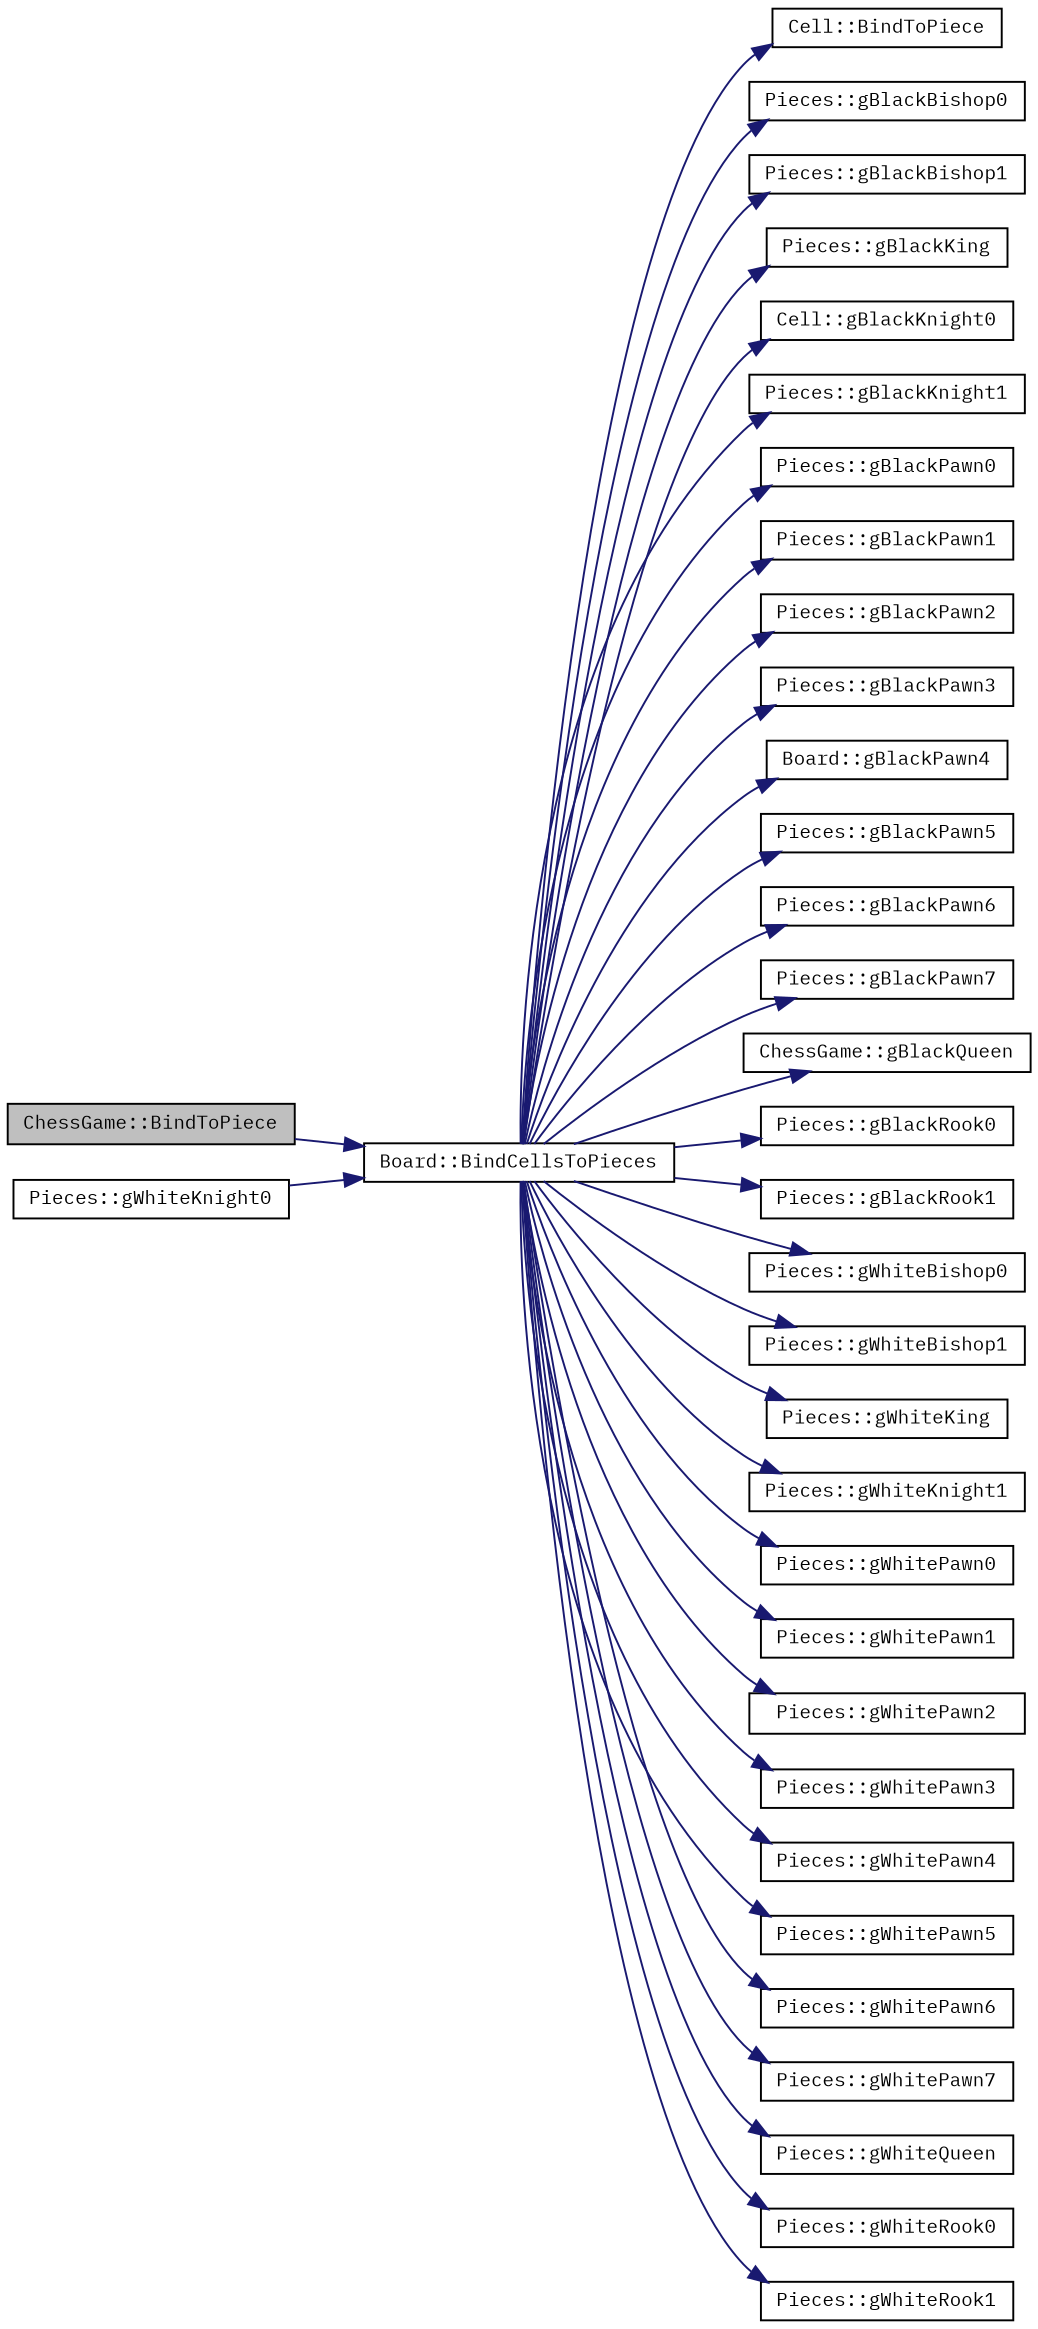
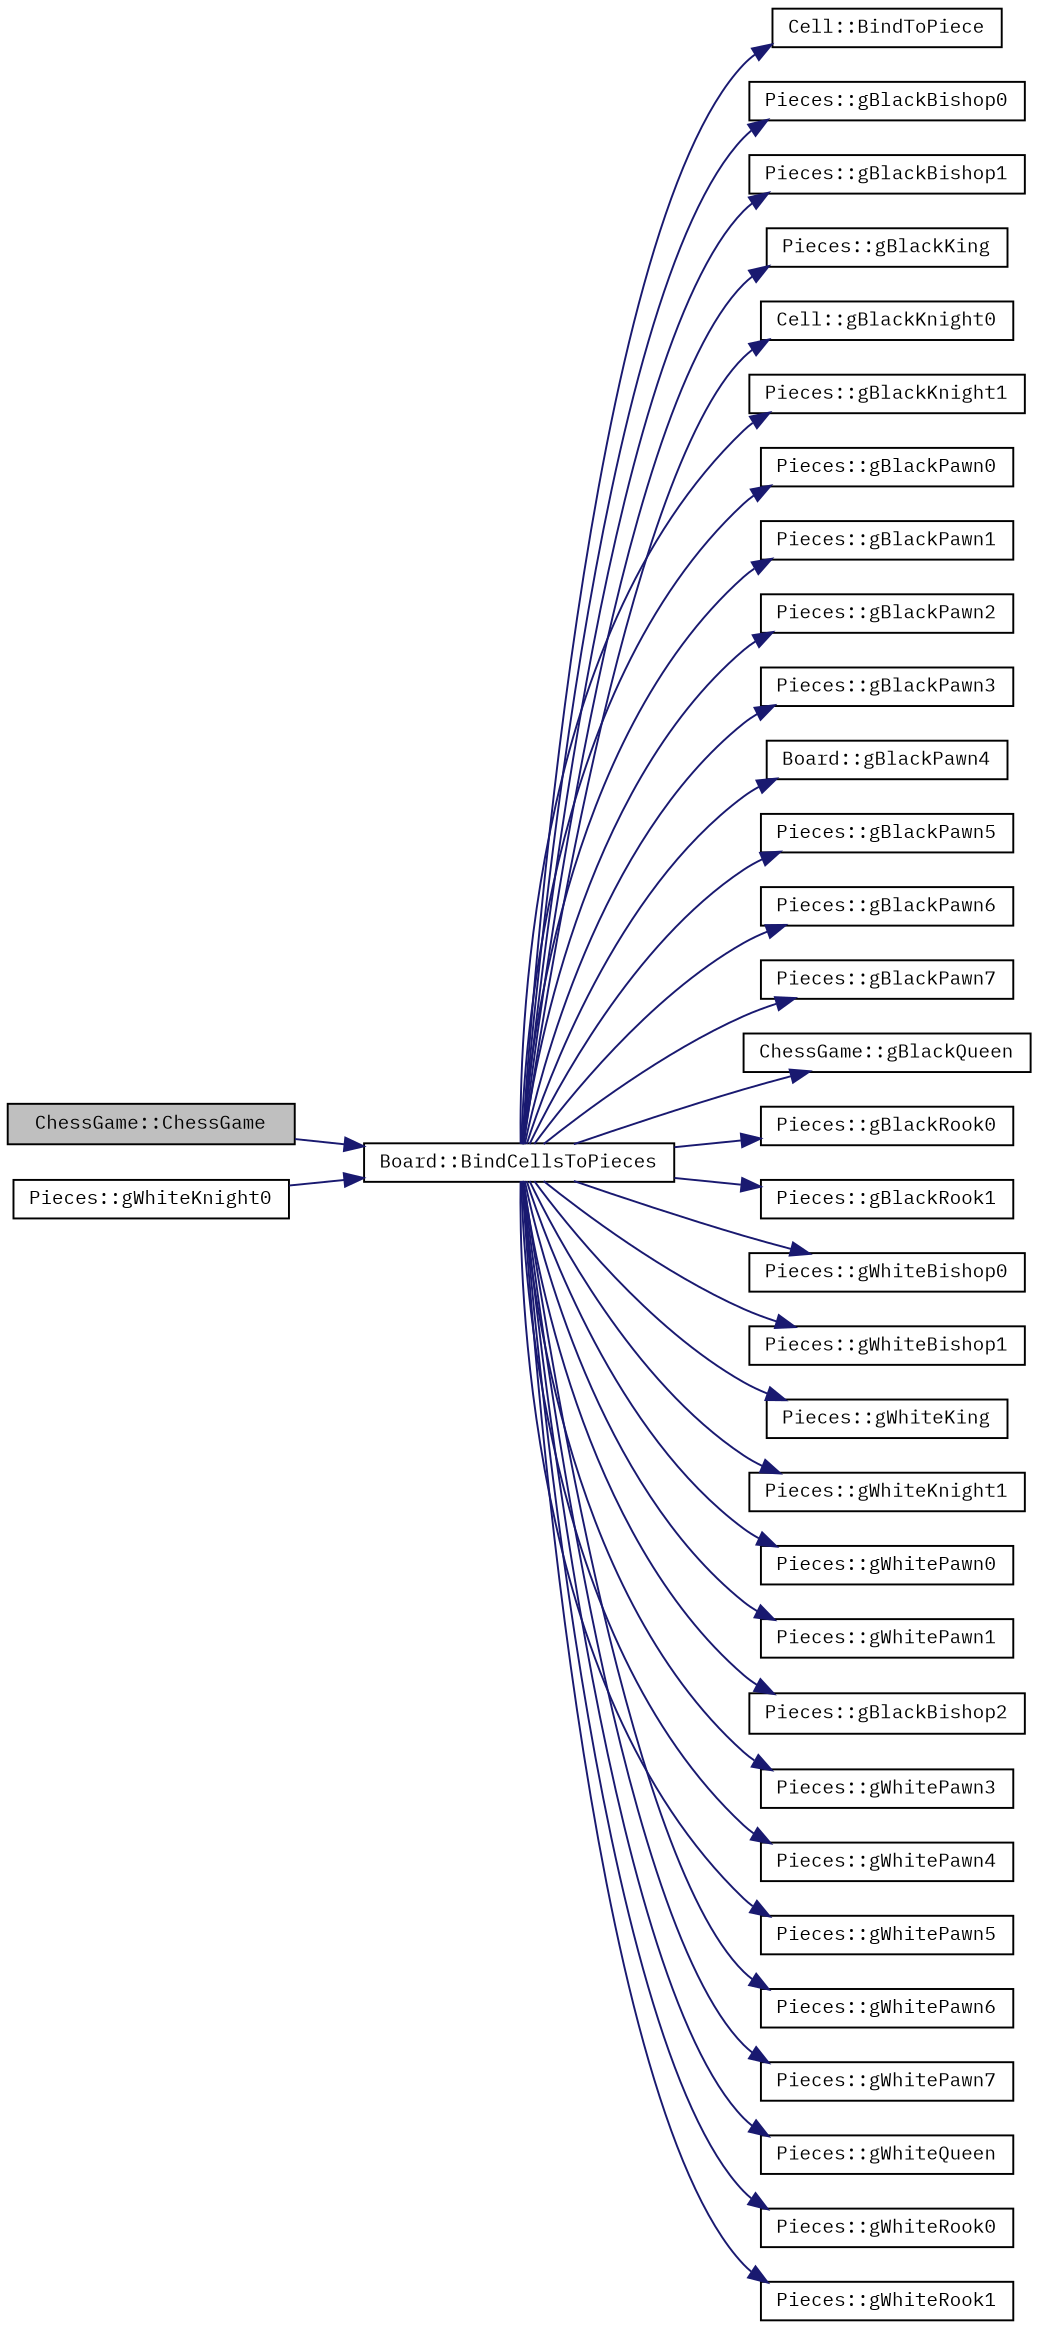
node "ChessGame::BindToPiece": label "ChessGame::BindToPiece" -> "ChessGame::ChessGame"
node "Pieces::gWhitePawn2": label "Pieces::gWhitePawn2" -> "Pieces::gBlackBishop2"
